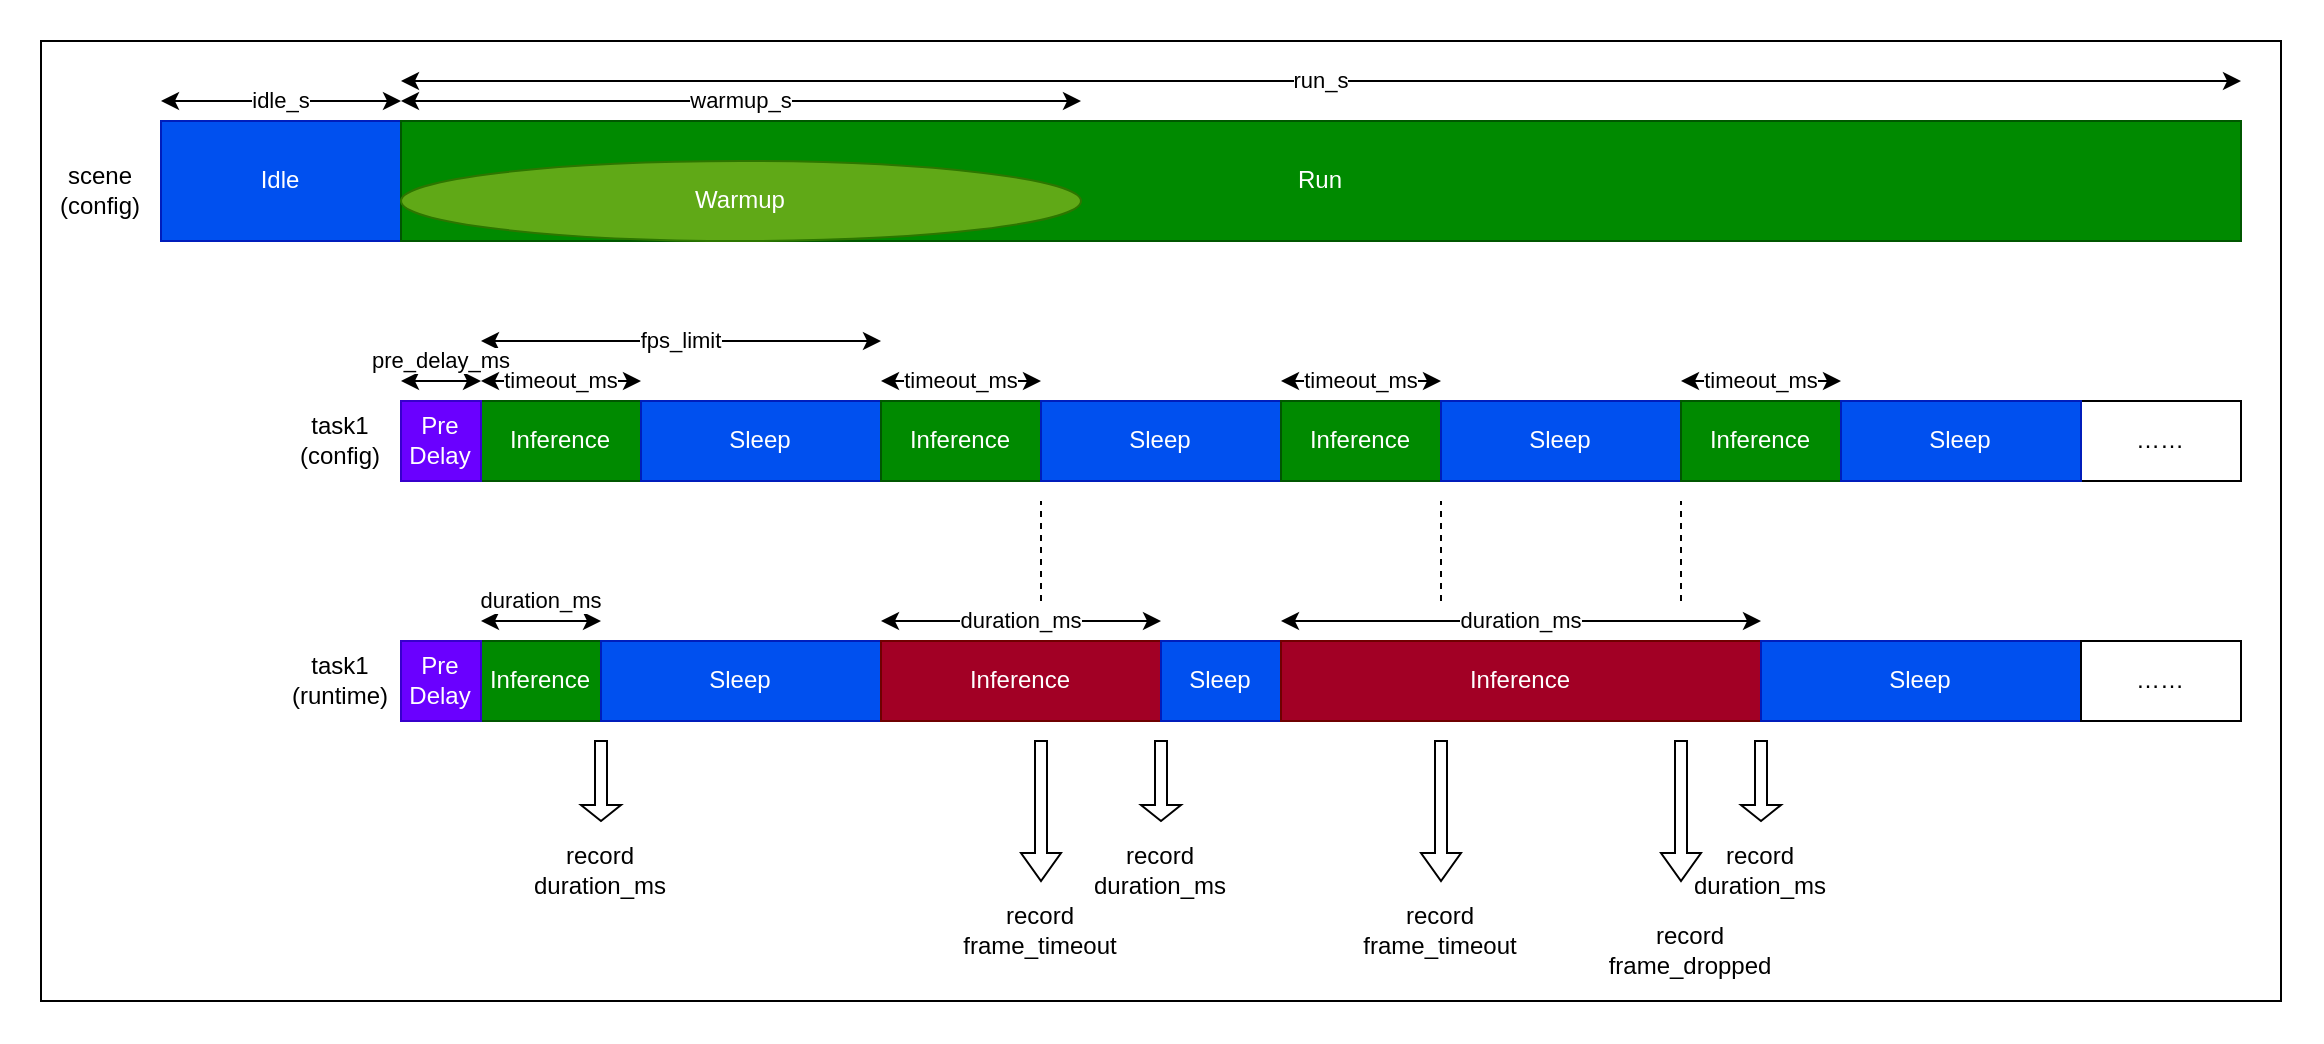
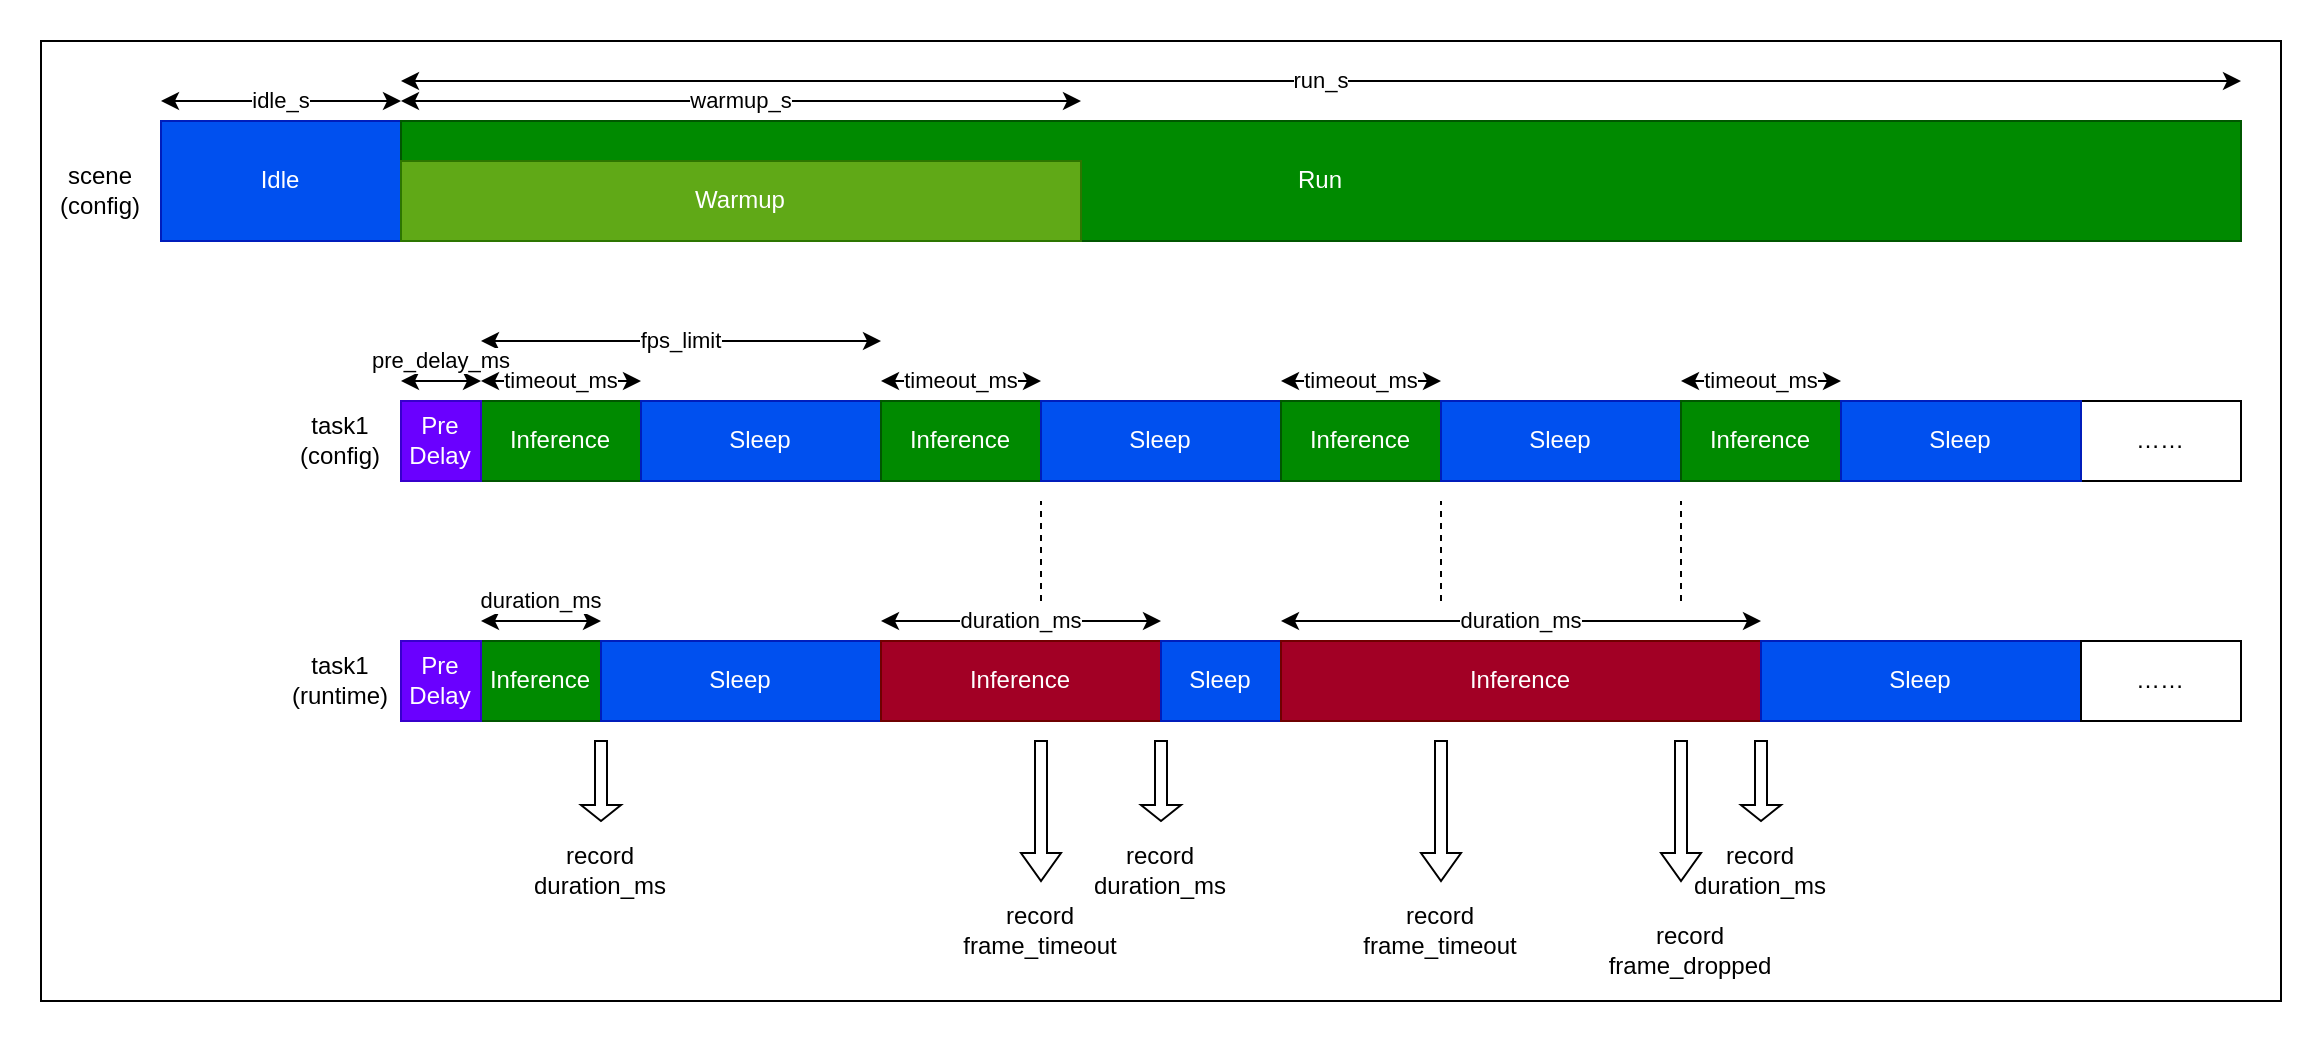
node "Warmup": shape ellipse -> rectangle
